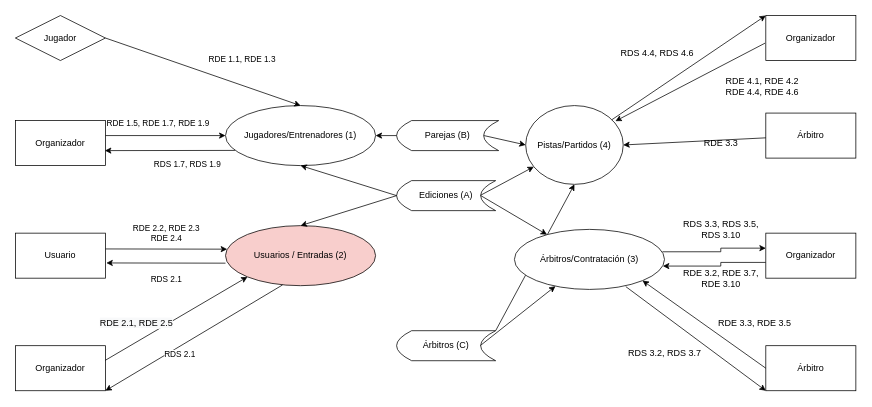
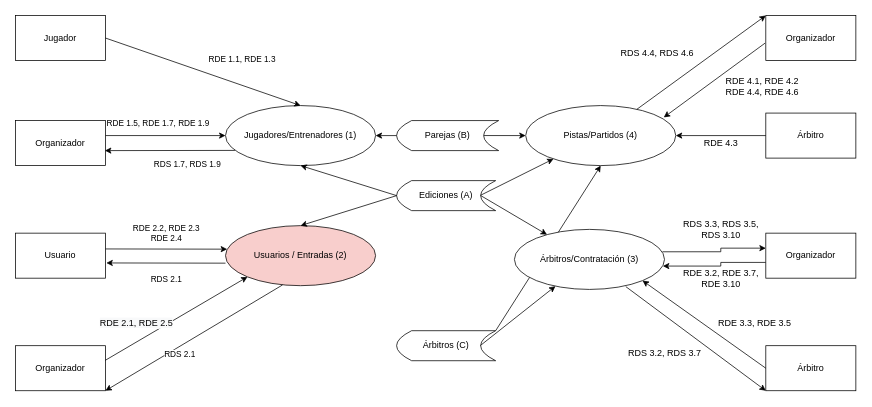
node "Jugador": shape diamond -> rectangle
node "RDE 3.3": label "RDE 3.3" -> "RDE 4.3"
node "Pistas/Partidos (4)": size 98x79 -> 150x60
